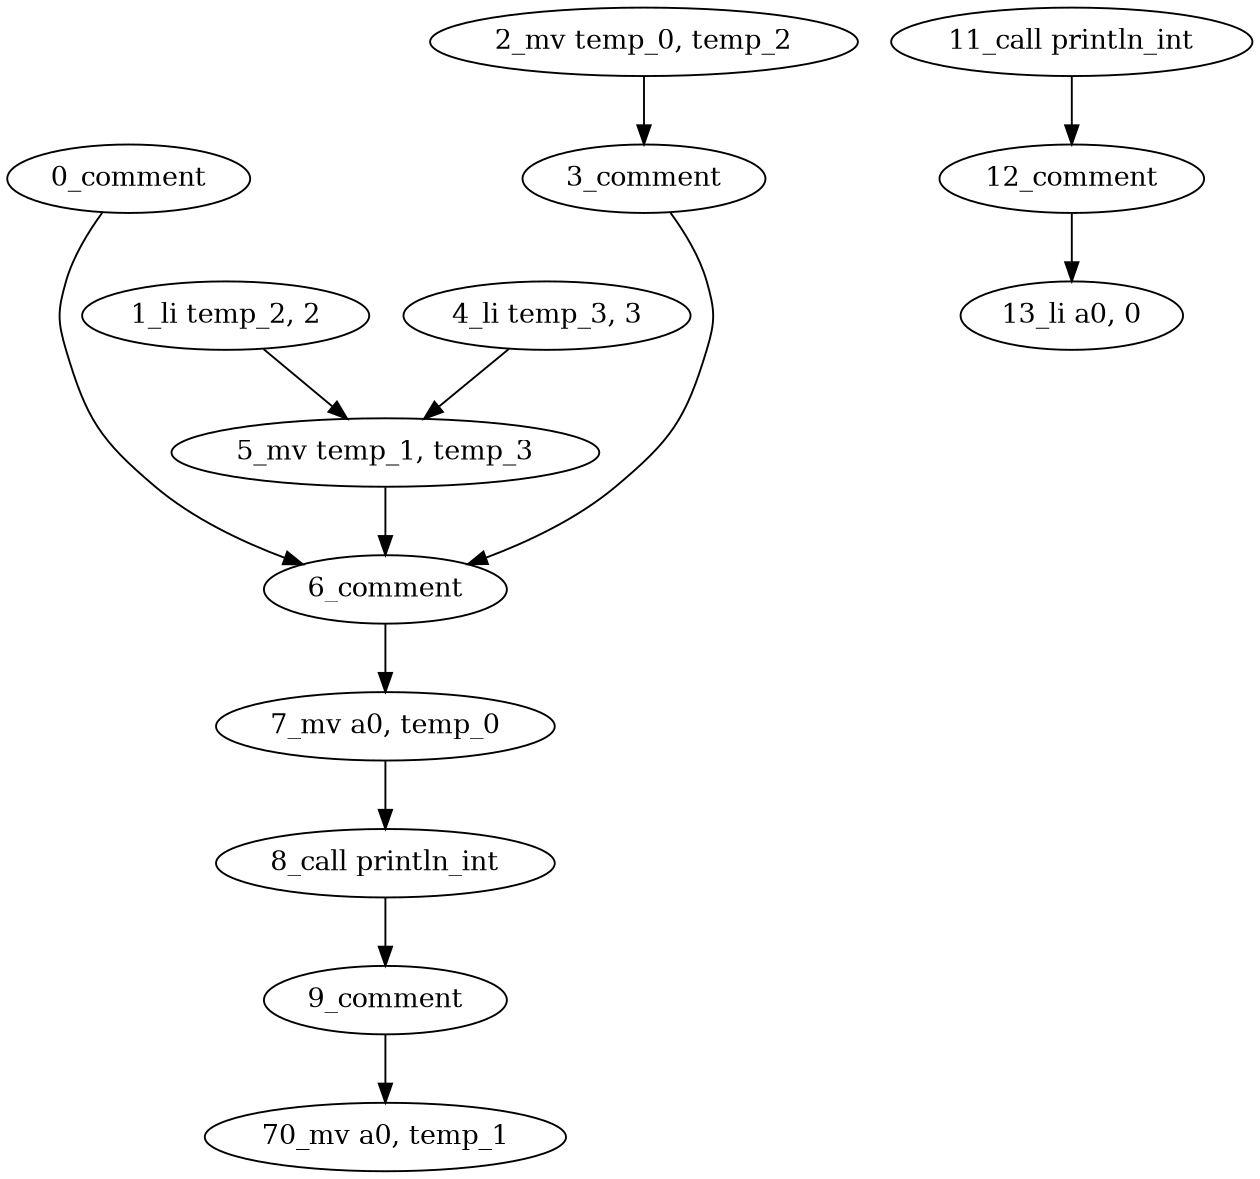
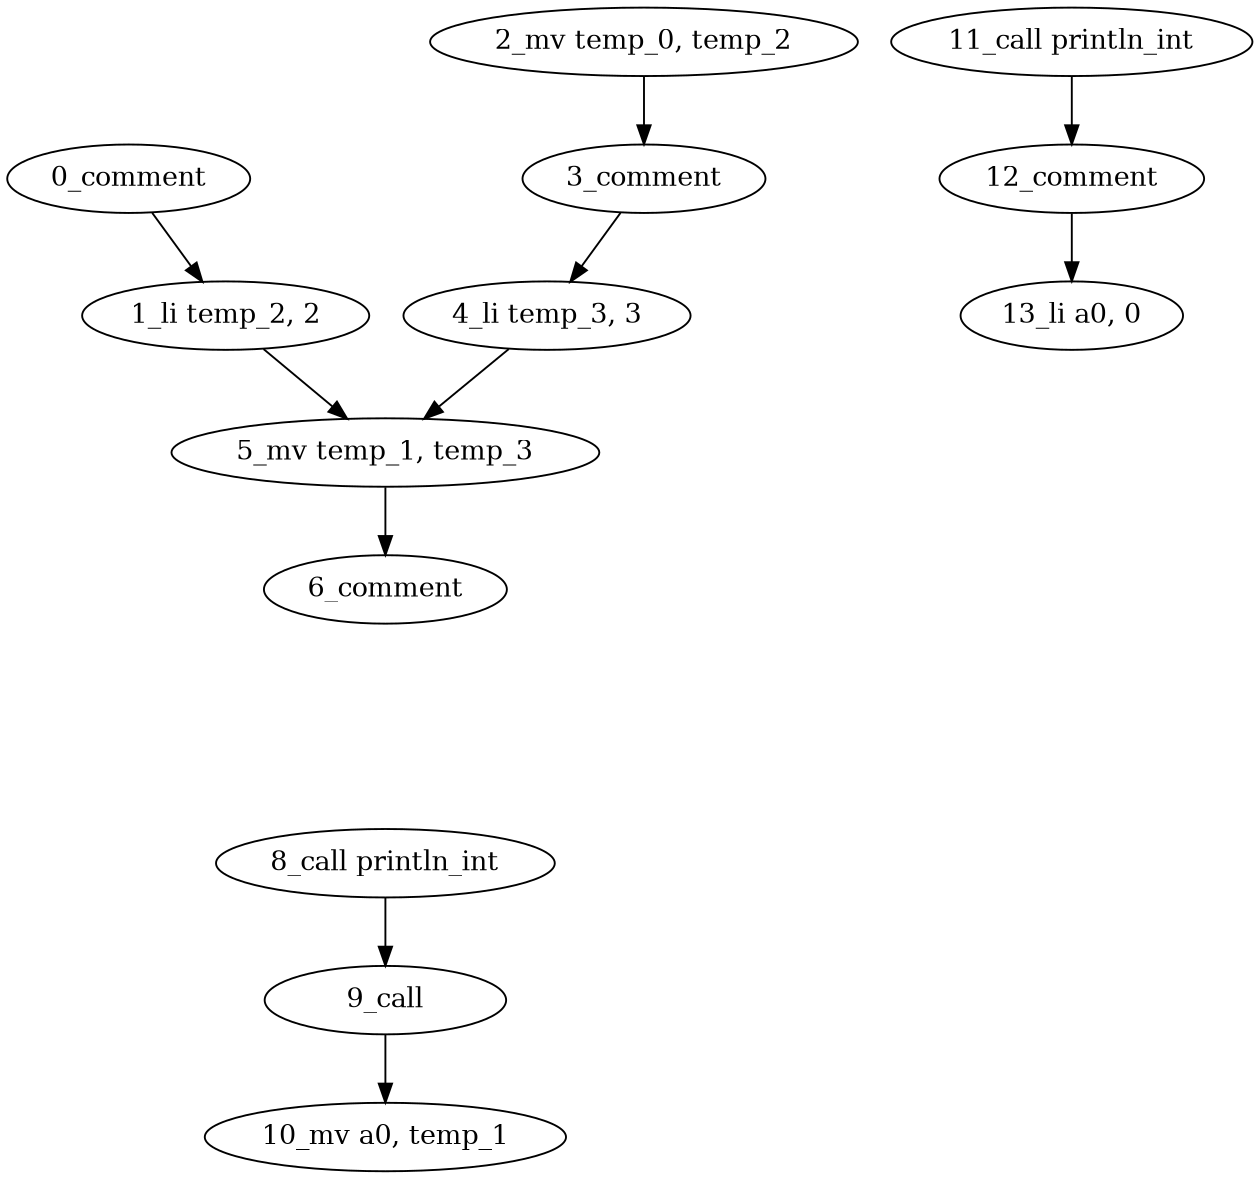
edge "0_comment" -> "6_comment": now "0_comment" -> "1_li temp_2, 2"
edge "3_comment" -> "6_comment": now "3_comment" -> "4_li temp_3, 3"
node "7_mv a0, temp_0": removed
node "9_comment": label "9_comment" -> "9_call"
node "70_mv a0, temp_1": label "70_mv a0, temp_1" -> "10_mv a0, temp_1"
